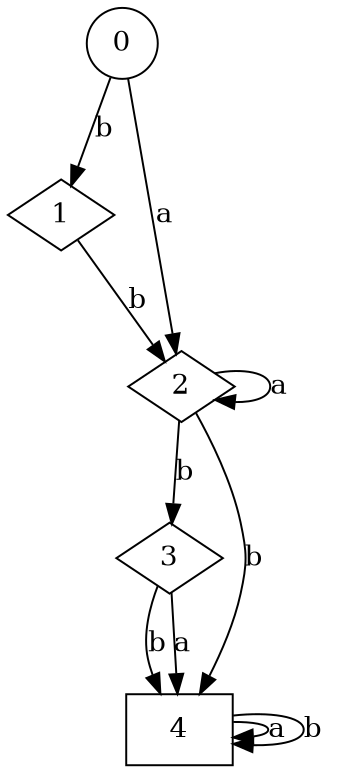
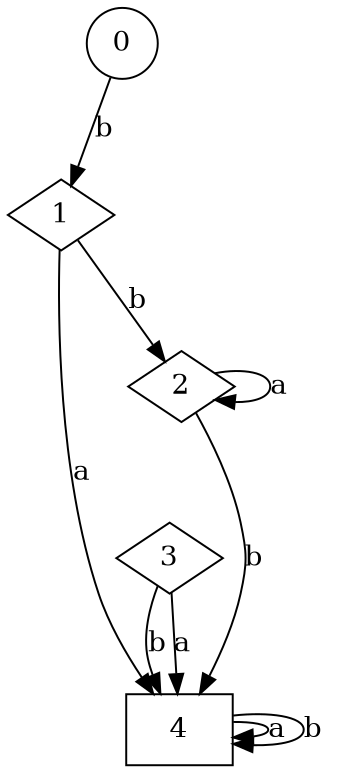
edge "0" -> "2": removed, label "a"
edge "2" -> "3": removed, label "b"
edge "1" -> "4": added, label "a"
